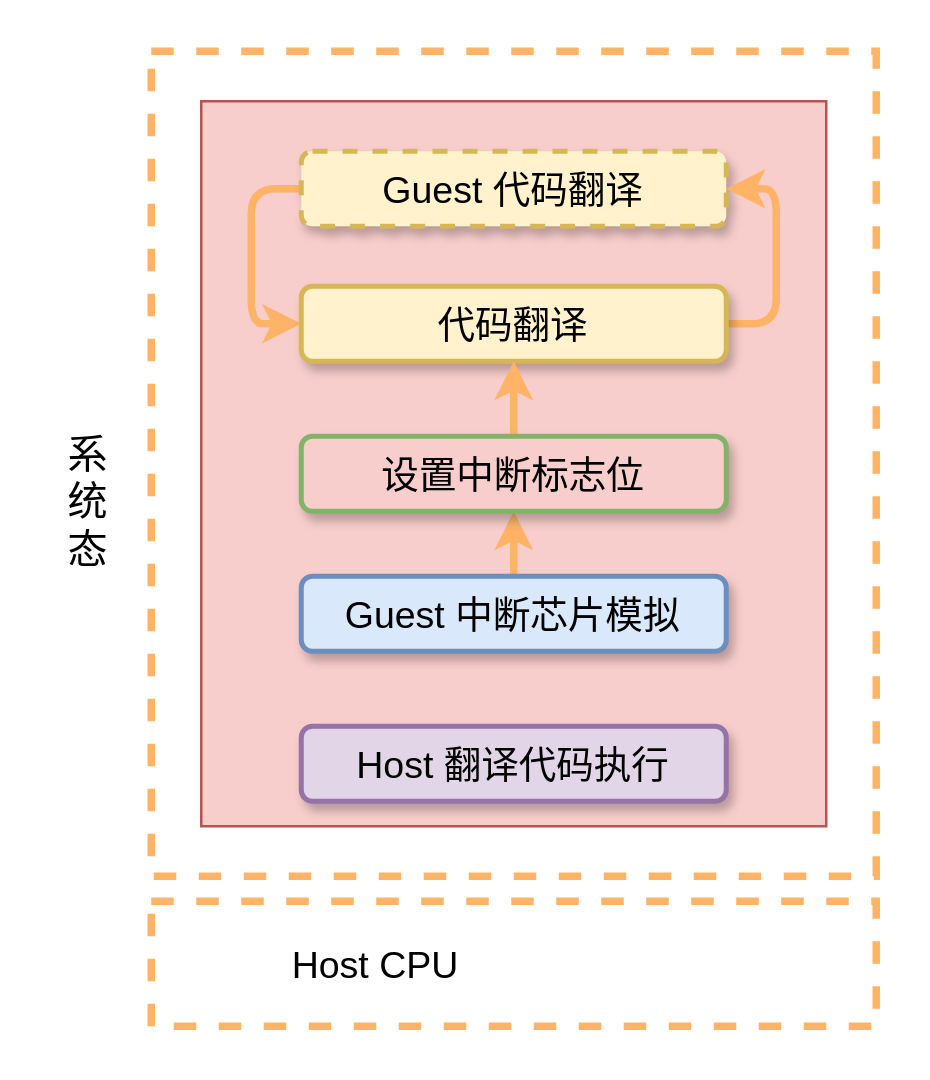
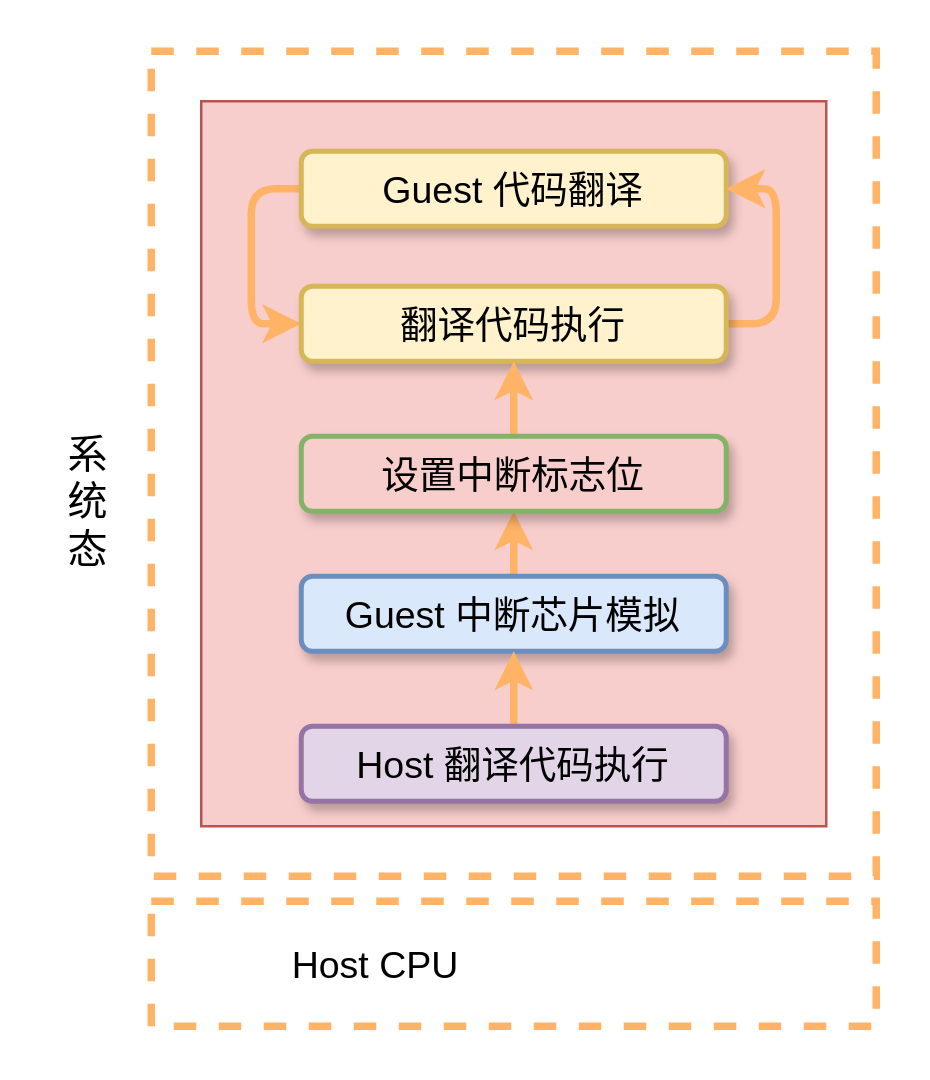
node "Guest 代码翻译": style dashed -> solid
node "代码翻译": label "代码翻译" -> "翻译代码执行"
edge "Host 翻译代码执行" -> "Guest 中断芯片模拟": added
